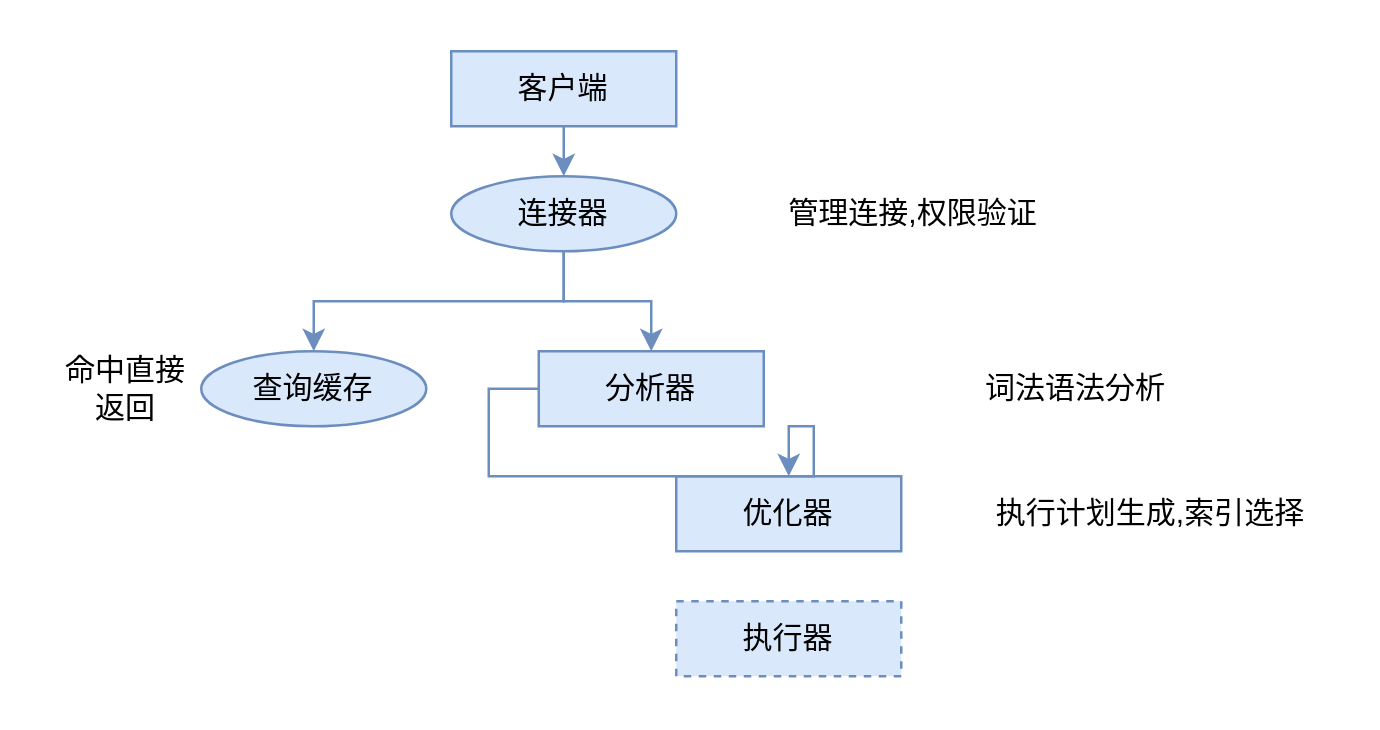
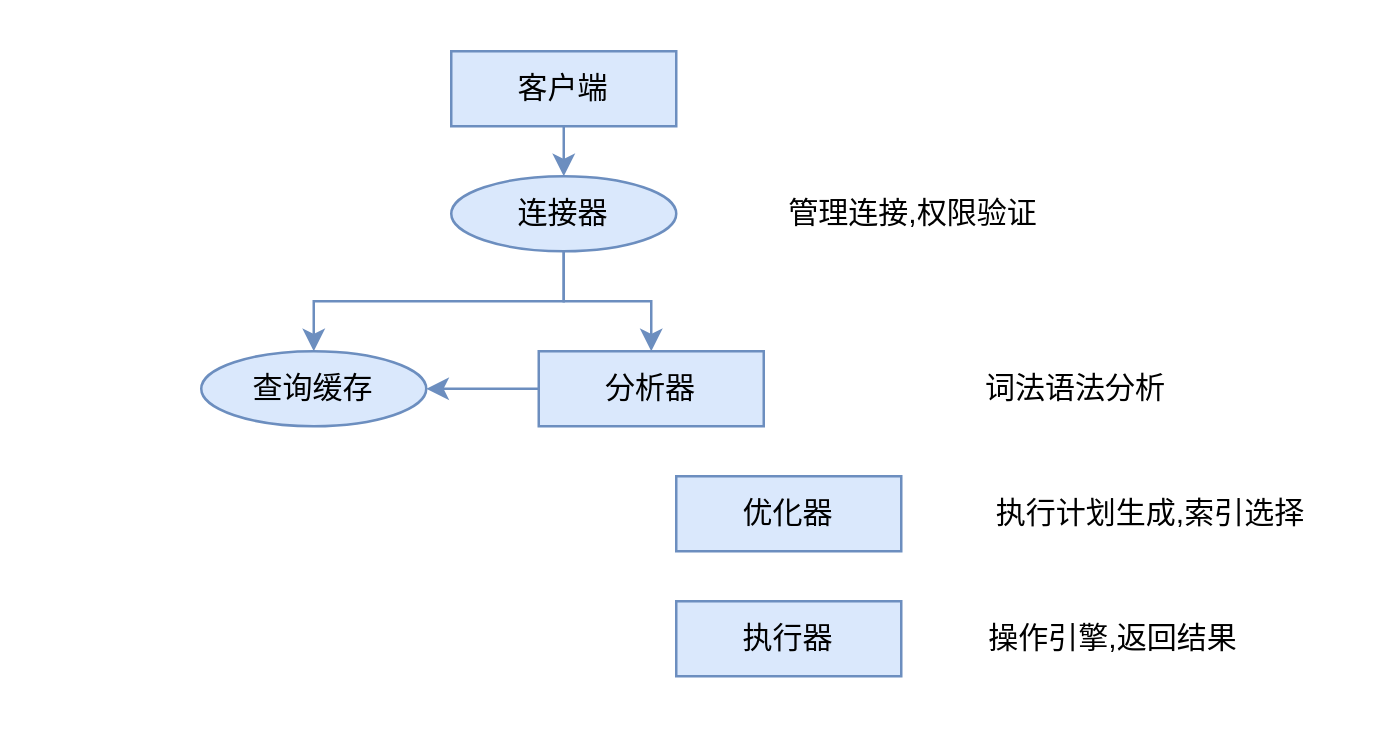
node "命中直接返回": removed
edge "分析器" -> "优化器": now "分析器" -> "查询缓存"
node "执行器": style dashed -> solid
node "操作引擎,返回结果": added
